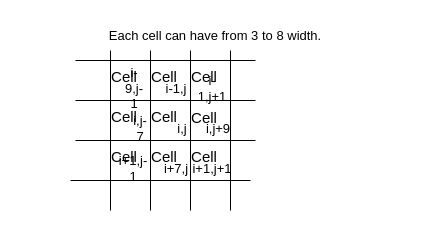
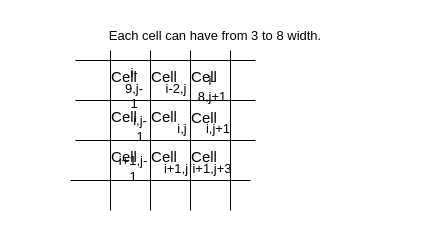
node "i-1,j": label "i-1,j" -> "i-2,j"
node "i-1,j+1": label "i-1,j+1" -> "i-8,j+1"
node "i,j-7": label "i,j-7" -> "i,j-1"
node "i,j+9": label "i,j+9" -> "i,j+1"
node "i+7,j": label "i+7,j" -> "i+1,j"
node "i+1,j+1": label "i+1,j+1" -> "i+1,j+3"
